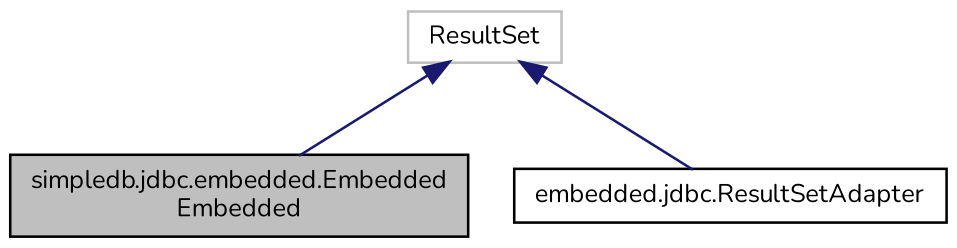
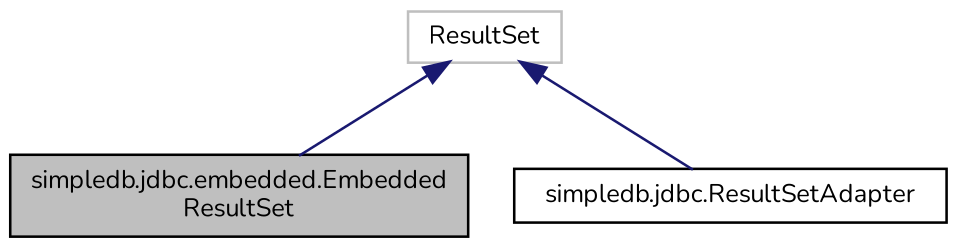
node "simpledb.jdbc.embedded.Embedded Embedded": label "simpledb.jdbc.embedded.Embedded Embedded" -> "simpledb.jdbc.embedded.Embedded ResultSet"
node "embedded.jdbc.ResultSetAdapter": label "embedded.jdbc.ResultSetAdapter" -> "simpledb.jdbc.ResultSetAdapter"
